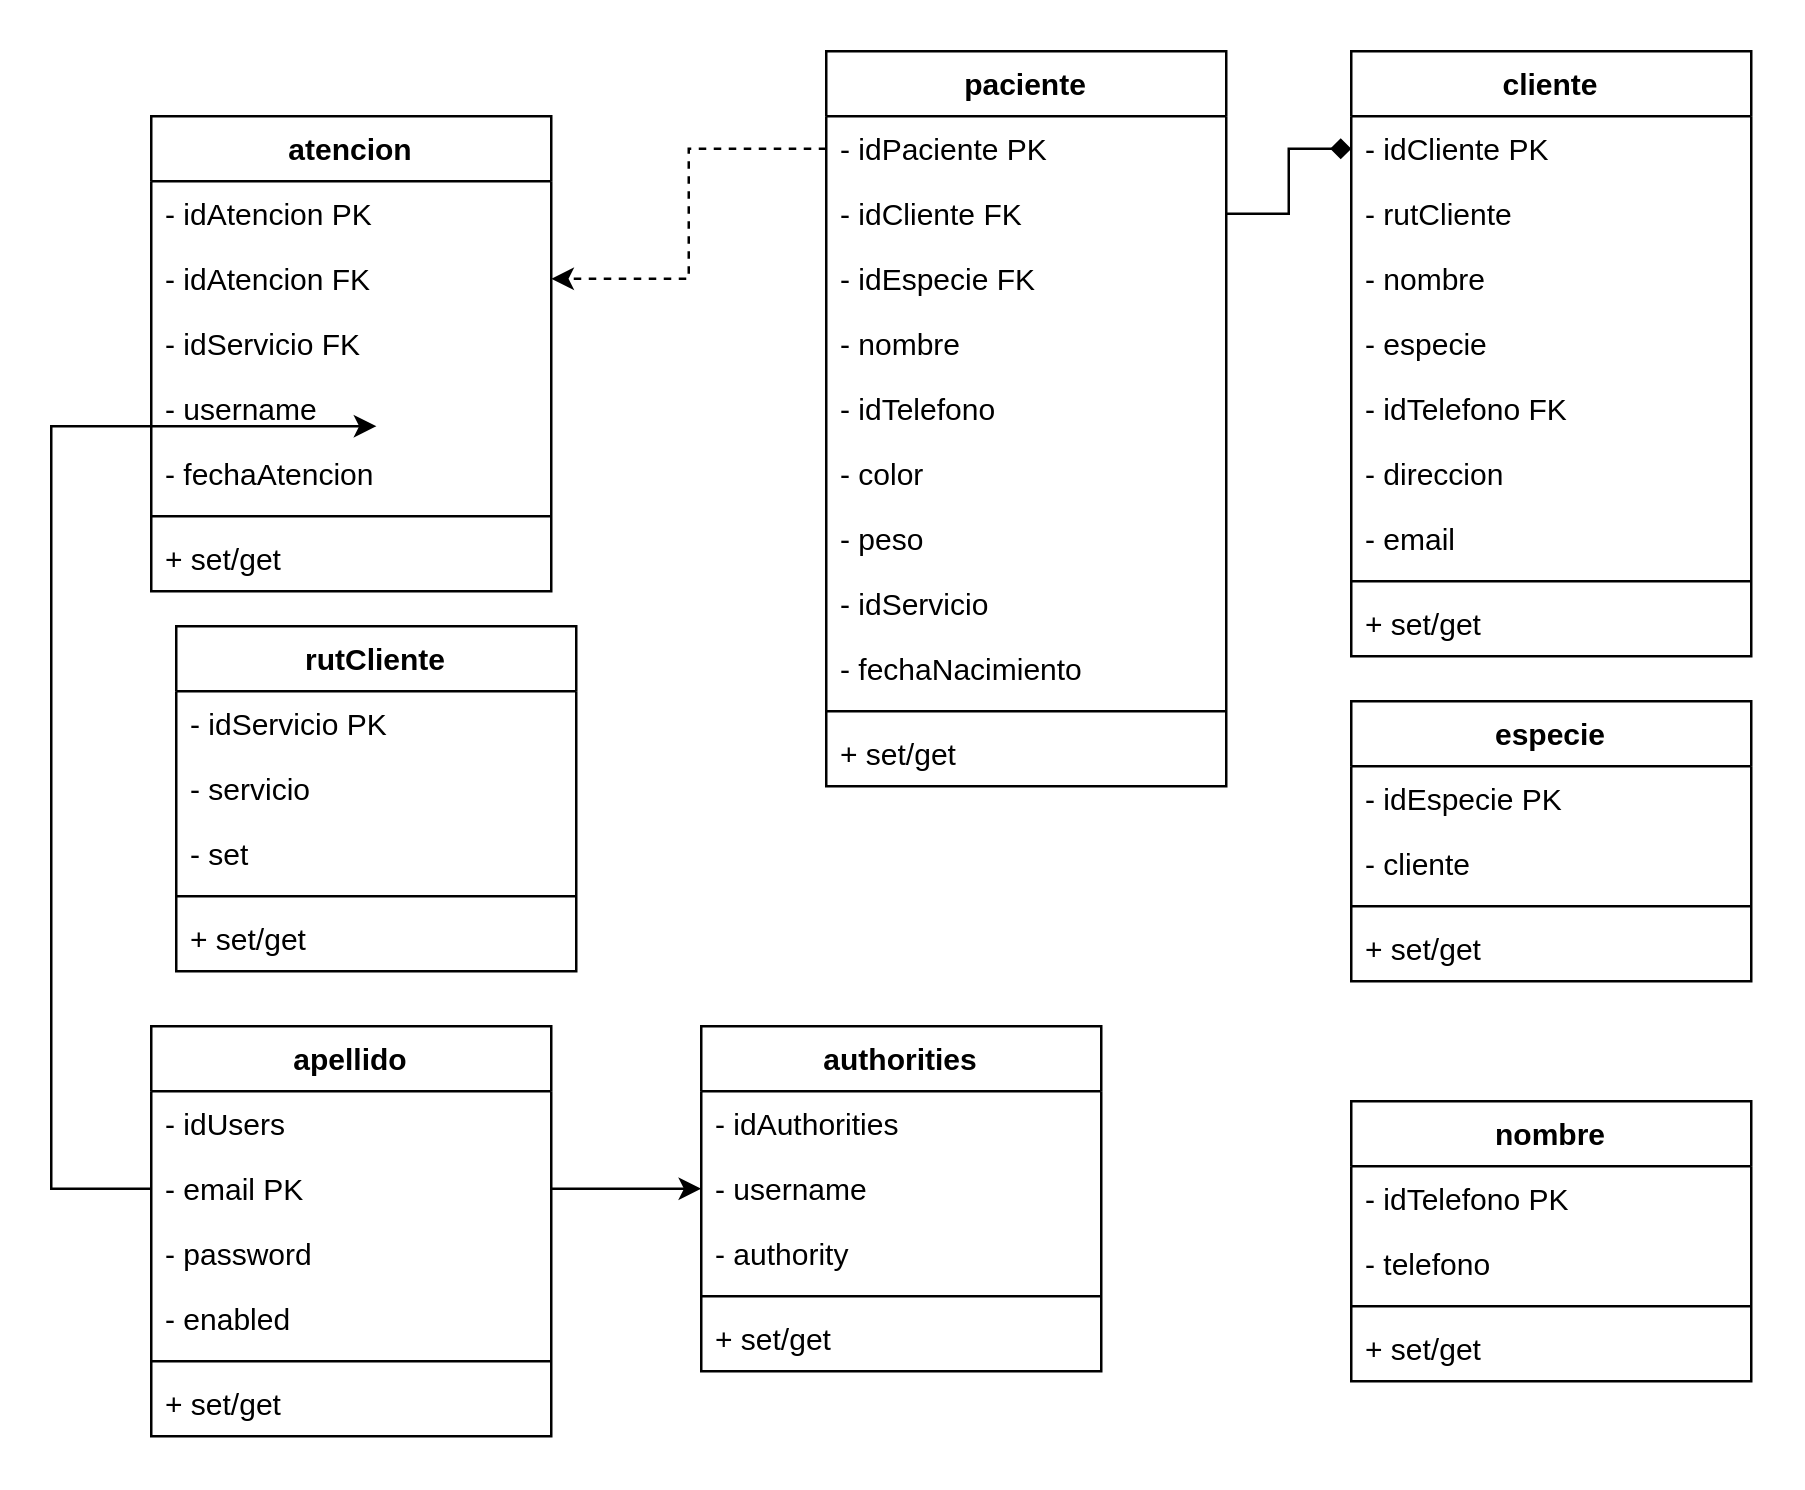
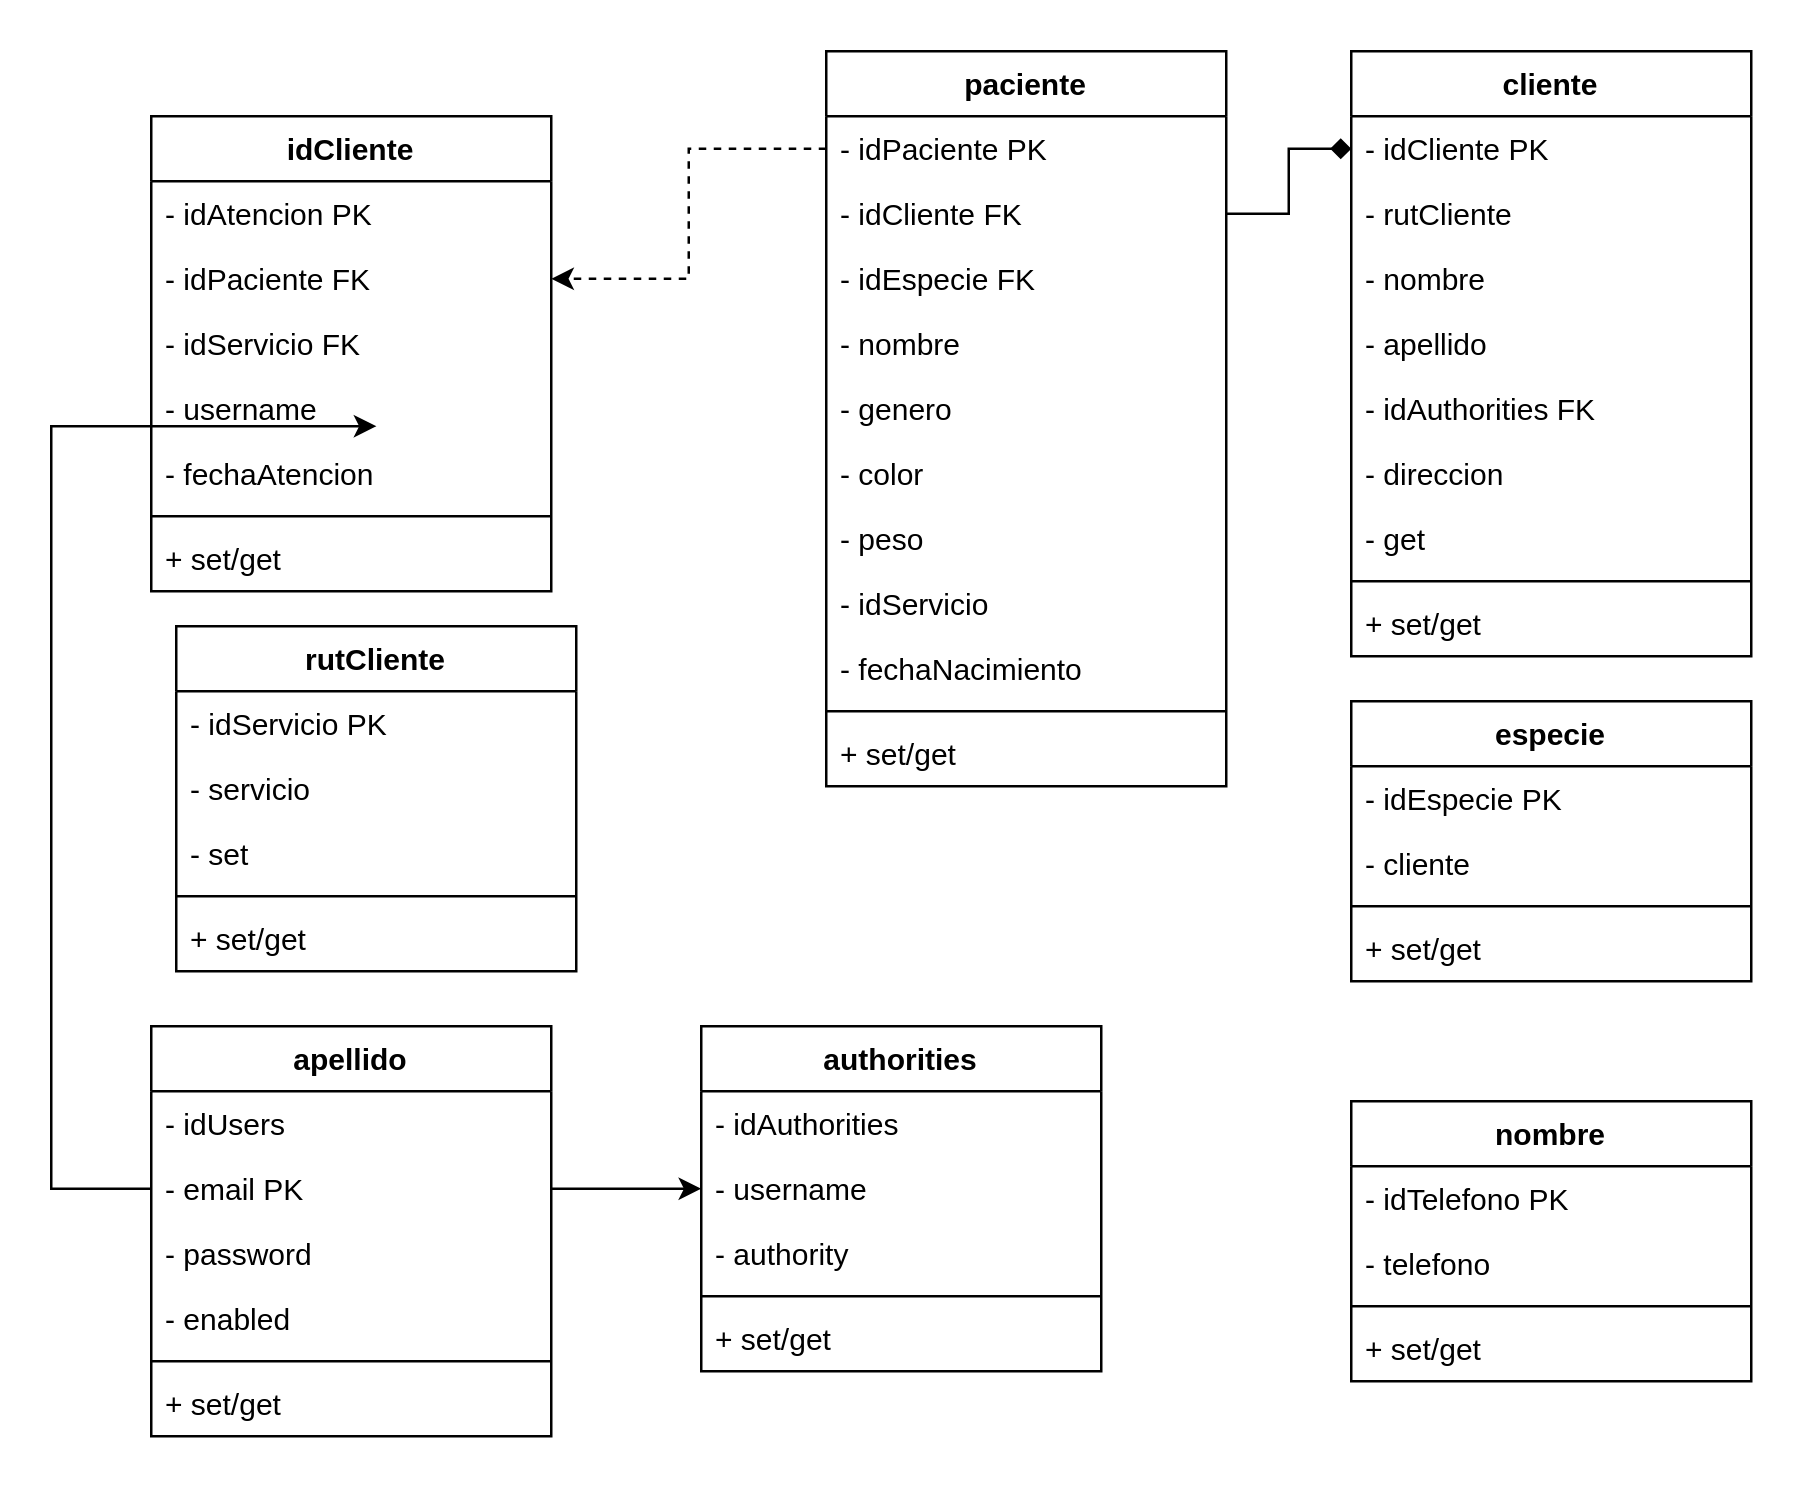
node "atencion": label "atencion" -> "idCliente"
node "- idAtencion FK": label "- idAtencion FK" -> "- idPaciente FK"
node "- especie": label "- especie" -> "- apellido"
node "- idTelefono": label "- idTelefono" -> "- genero"
node "- idTelefono FK": label "- idTelefono FK" -> "- idAuthorities FK"
node "- email": label "- email" -> "- get"
